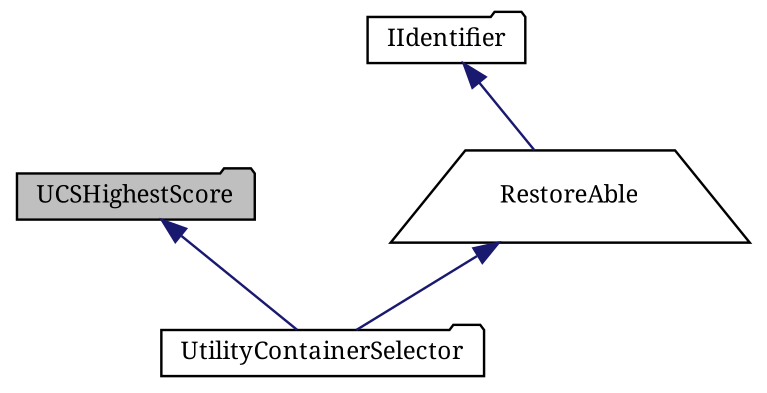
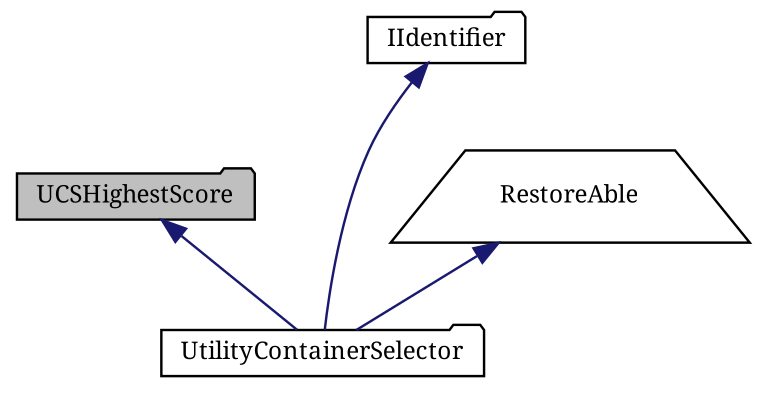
edge "RestoreAble" -> "IIdentifier": now "UtilityContainerSelector" -> "IIdentifier"
